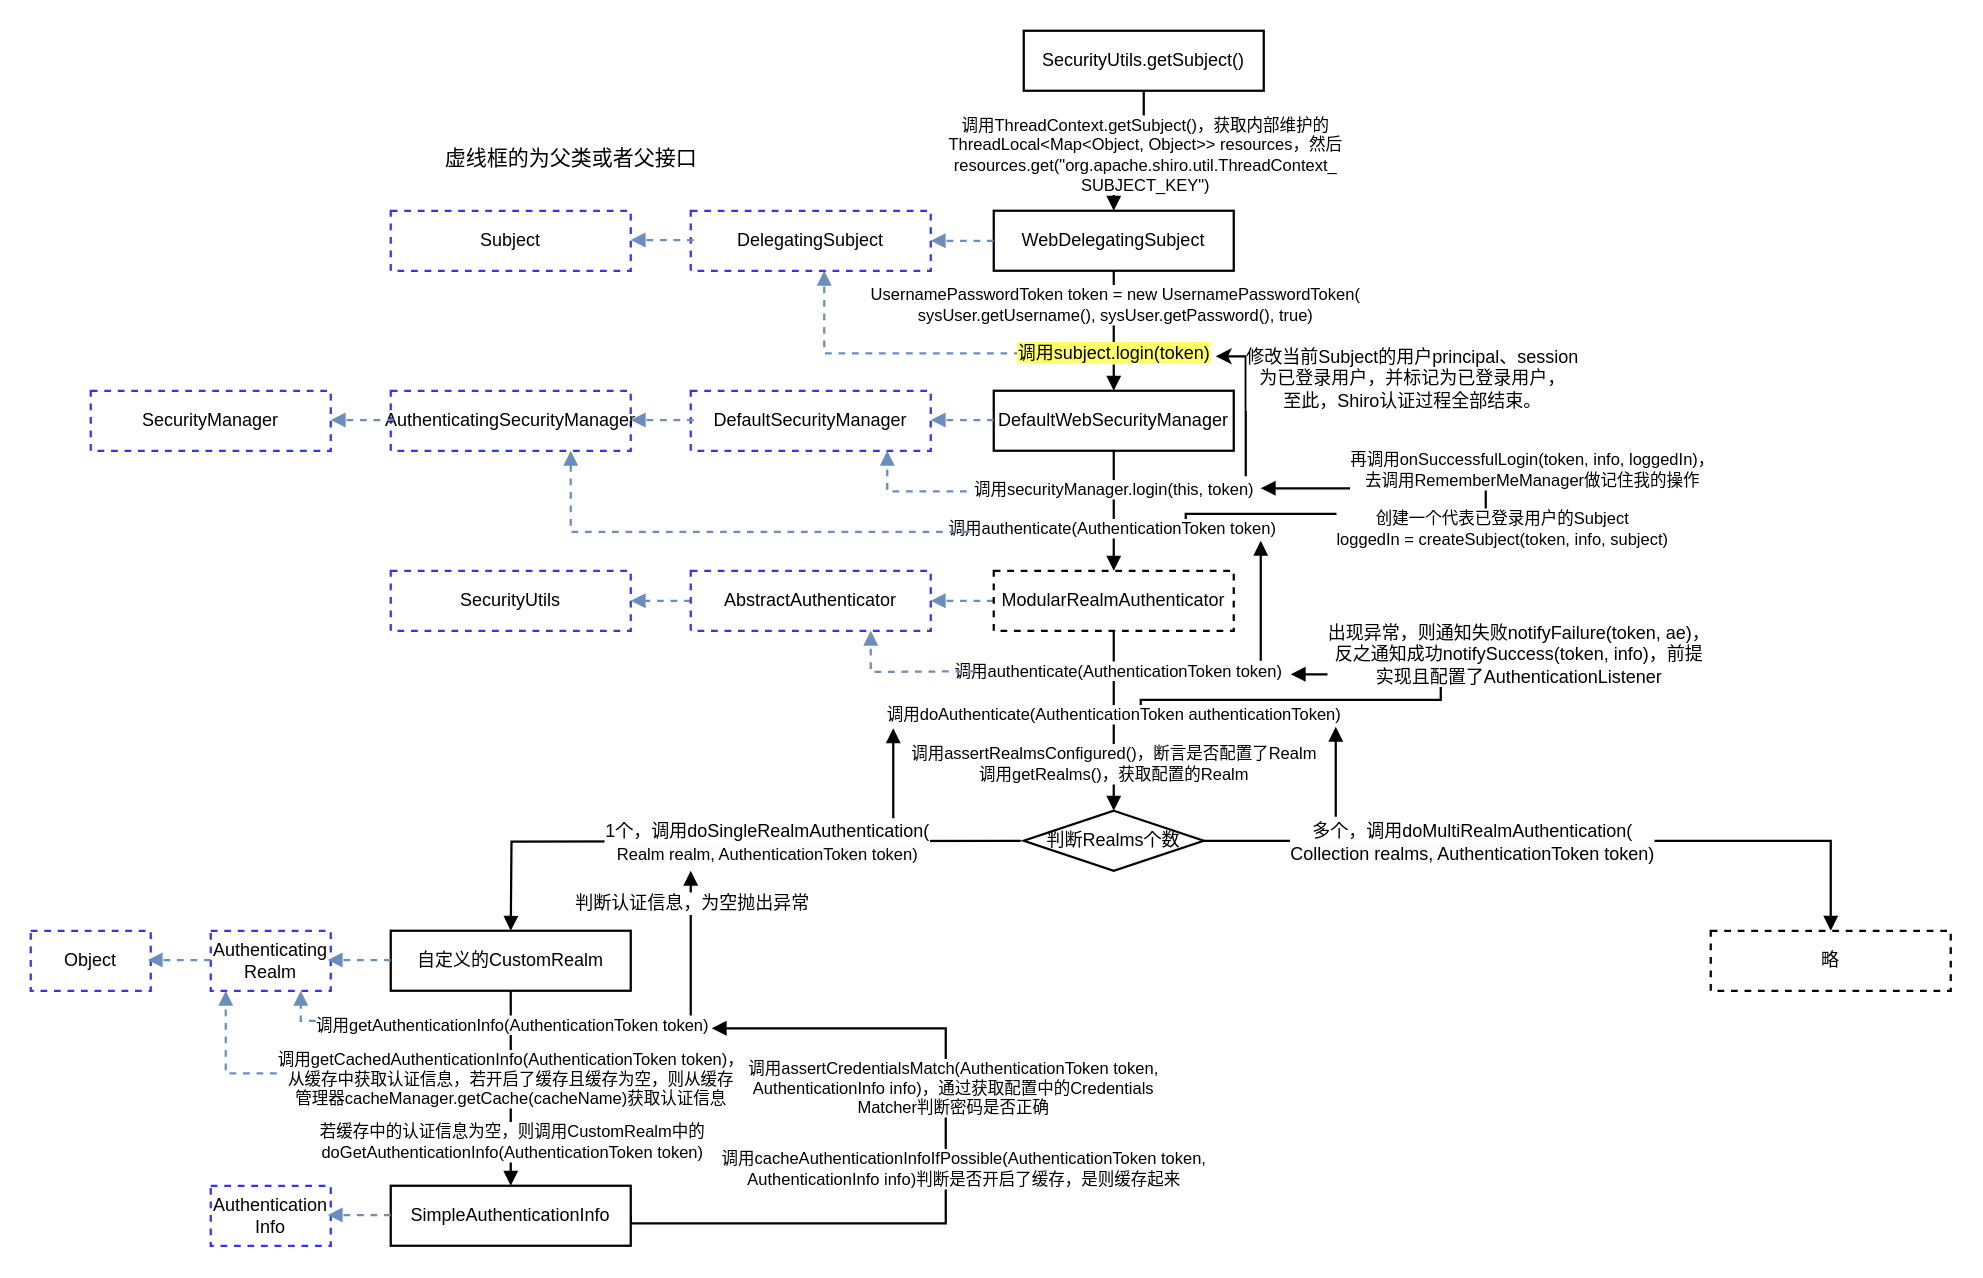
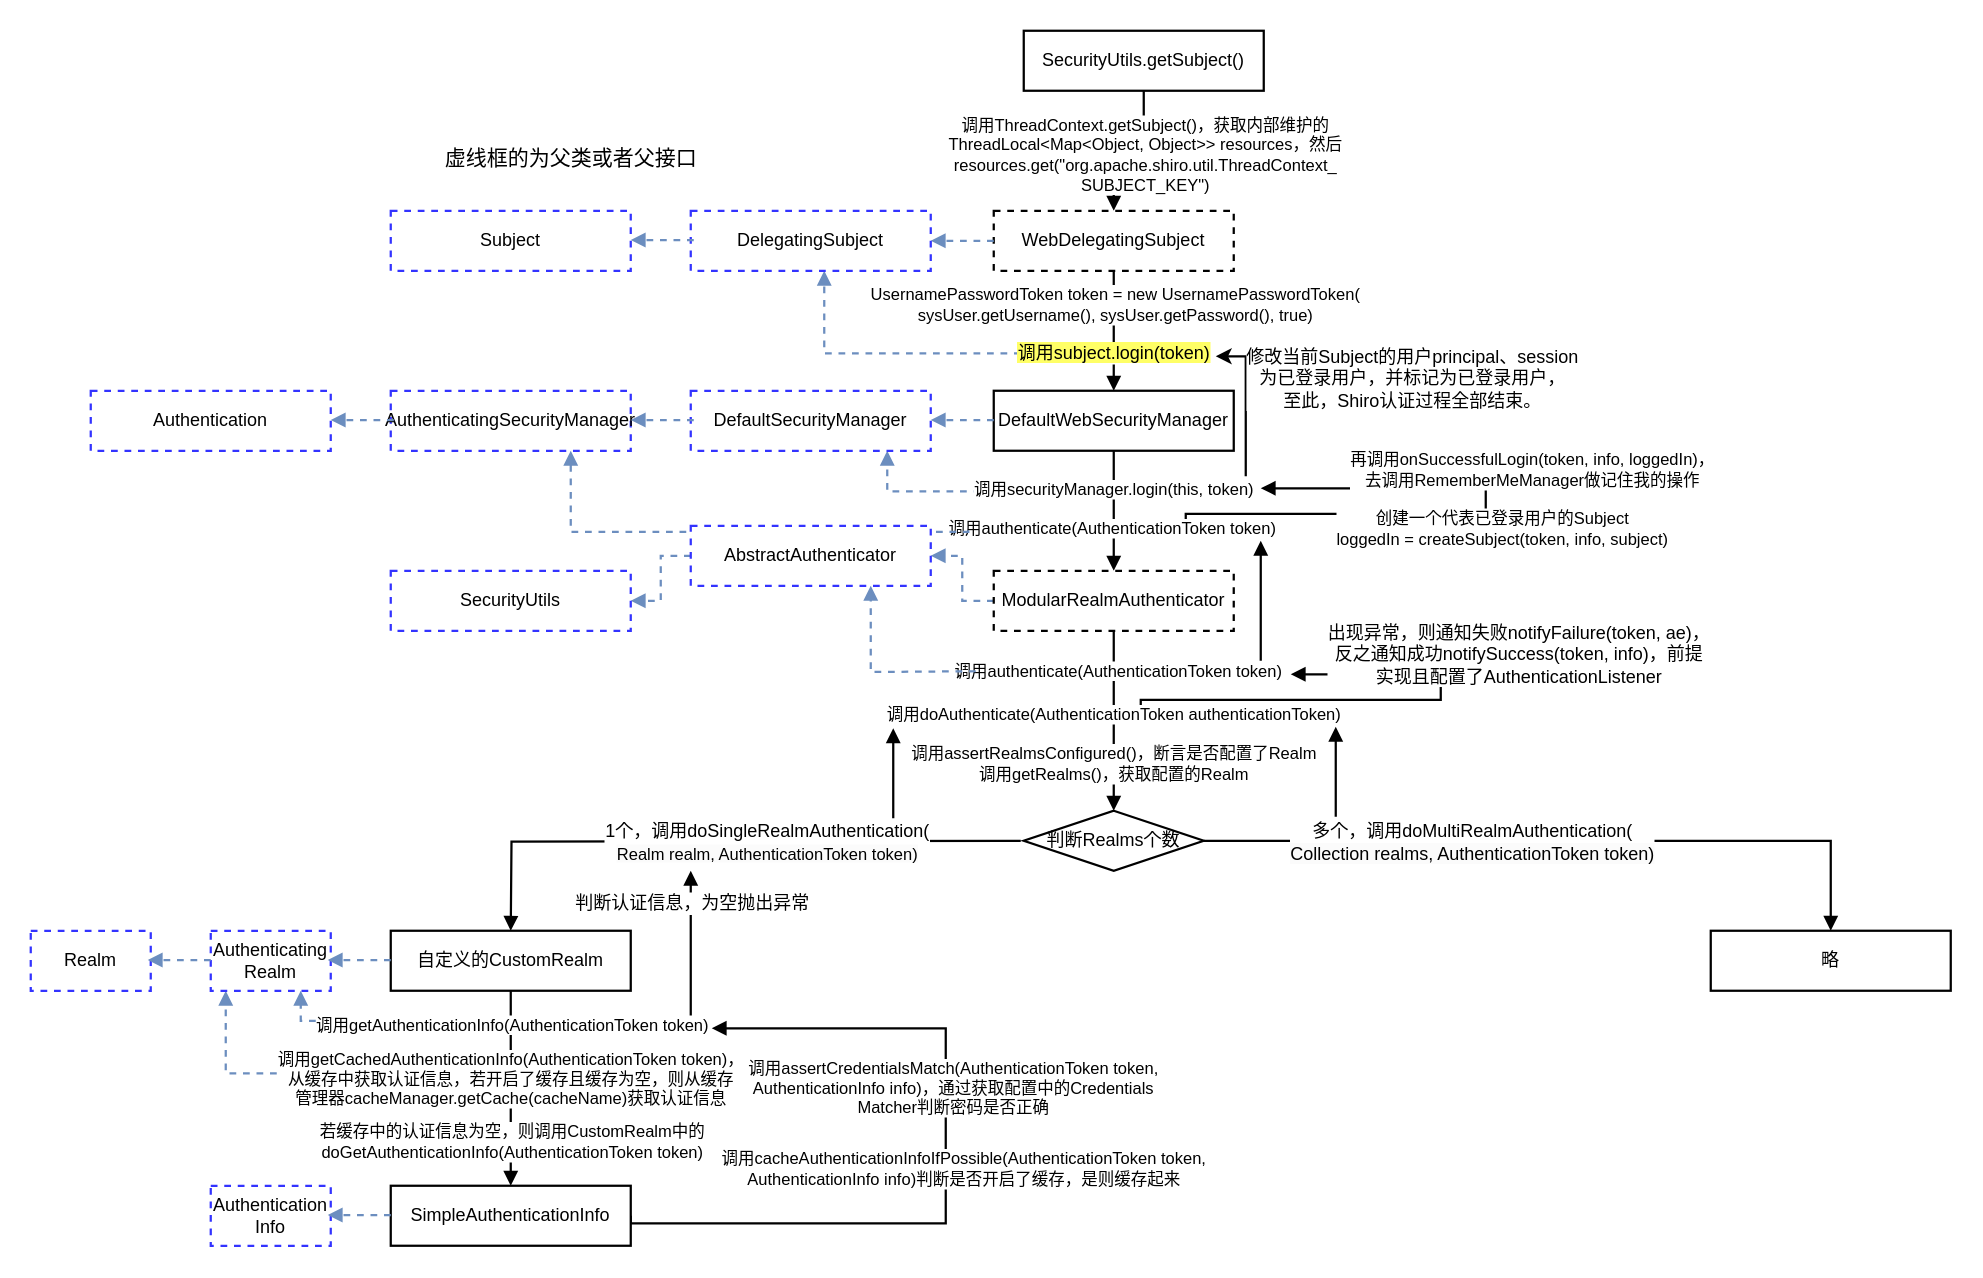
node "WebDelegatingSubject": style solid -> dashed
node "SecurityManager": label "SecurityManager" -> "Authentication"
node "AbstractAuthenticator": moved (811, 601) -> (811, 556)
node "Object": label "Object" -> "Realm"
node "略": style dashed -> solid
